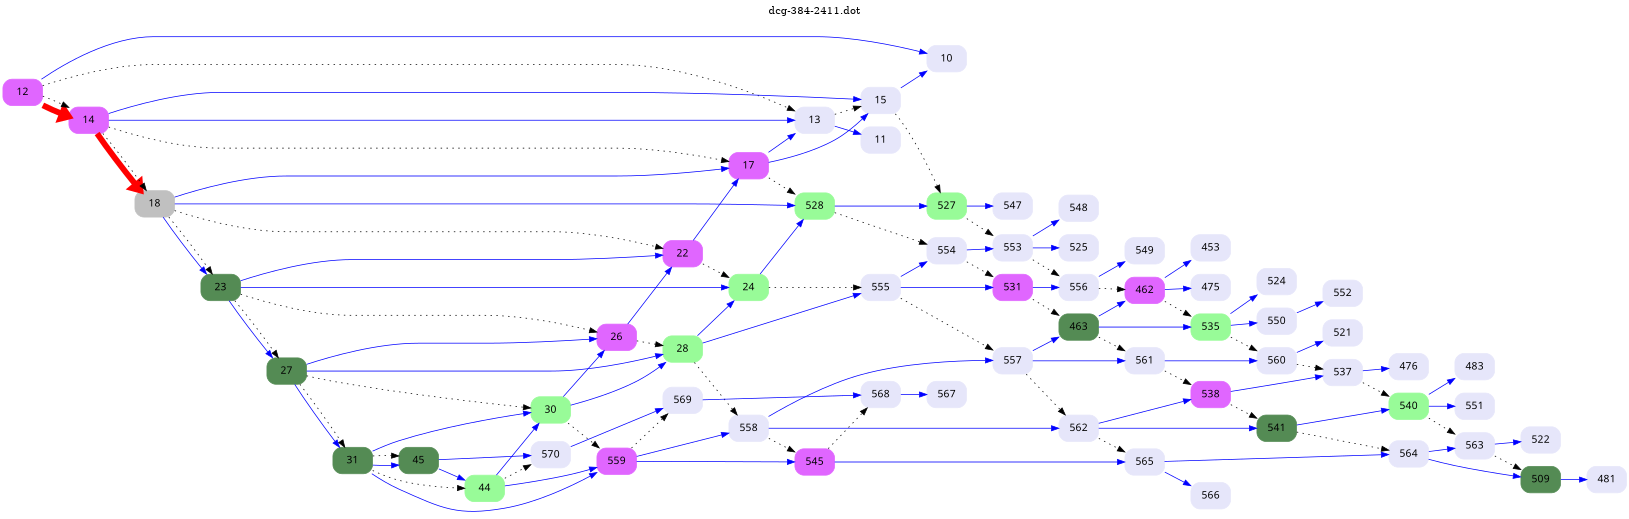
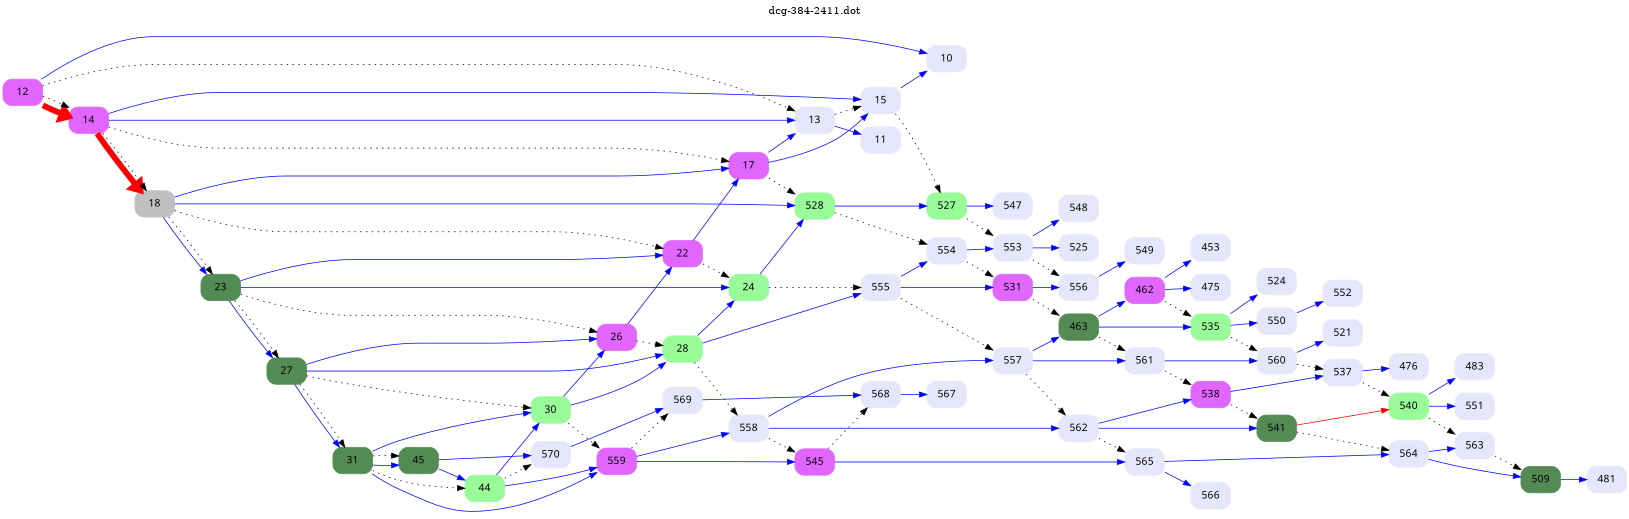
edge "556" -> "462": removed
edge "541" -> "540": color blue -> red
node "522": removed
